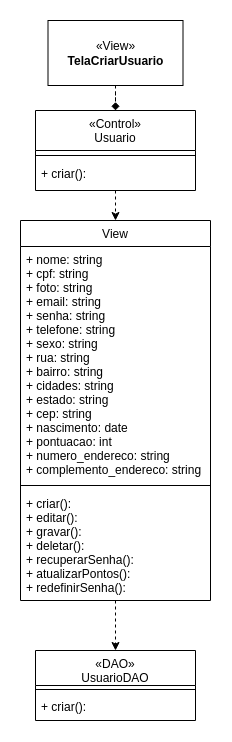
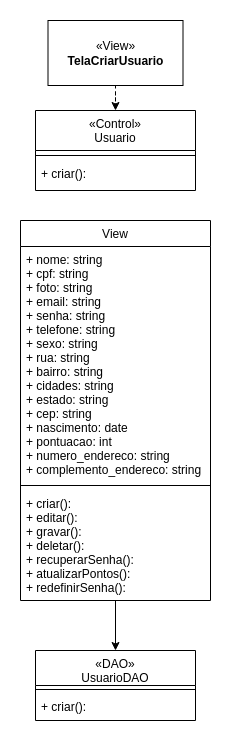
edge "«View» TelaCriarUsuario" -> "«Control» Usuario": arrowhead diamond -> classic
edge "«Control» Usuario" -> "View": removed
edge "View" -> "«DAO» UsuarioDAO": style dashed -> solid
